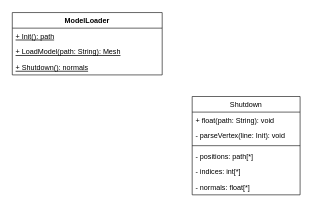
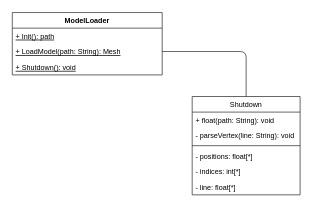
edge "+ LoadModel(path: String): Mesh" -- "Shutdown": added
node "+ Shutdown(): normals": label "+ Shutdown(): normals" -> "+ Shutdown(): void"
node "- parseVertex(line: Init): void": label "- parseVertex(line: Init): void" -> "- parseVertex(line: String): void"
node "- positions: path[*]": label "- positions: path[*]" -> "- positions: float[*]"
node "- normals: float[*]": label "- normals: float[*]" -> "- line: float[*]"
